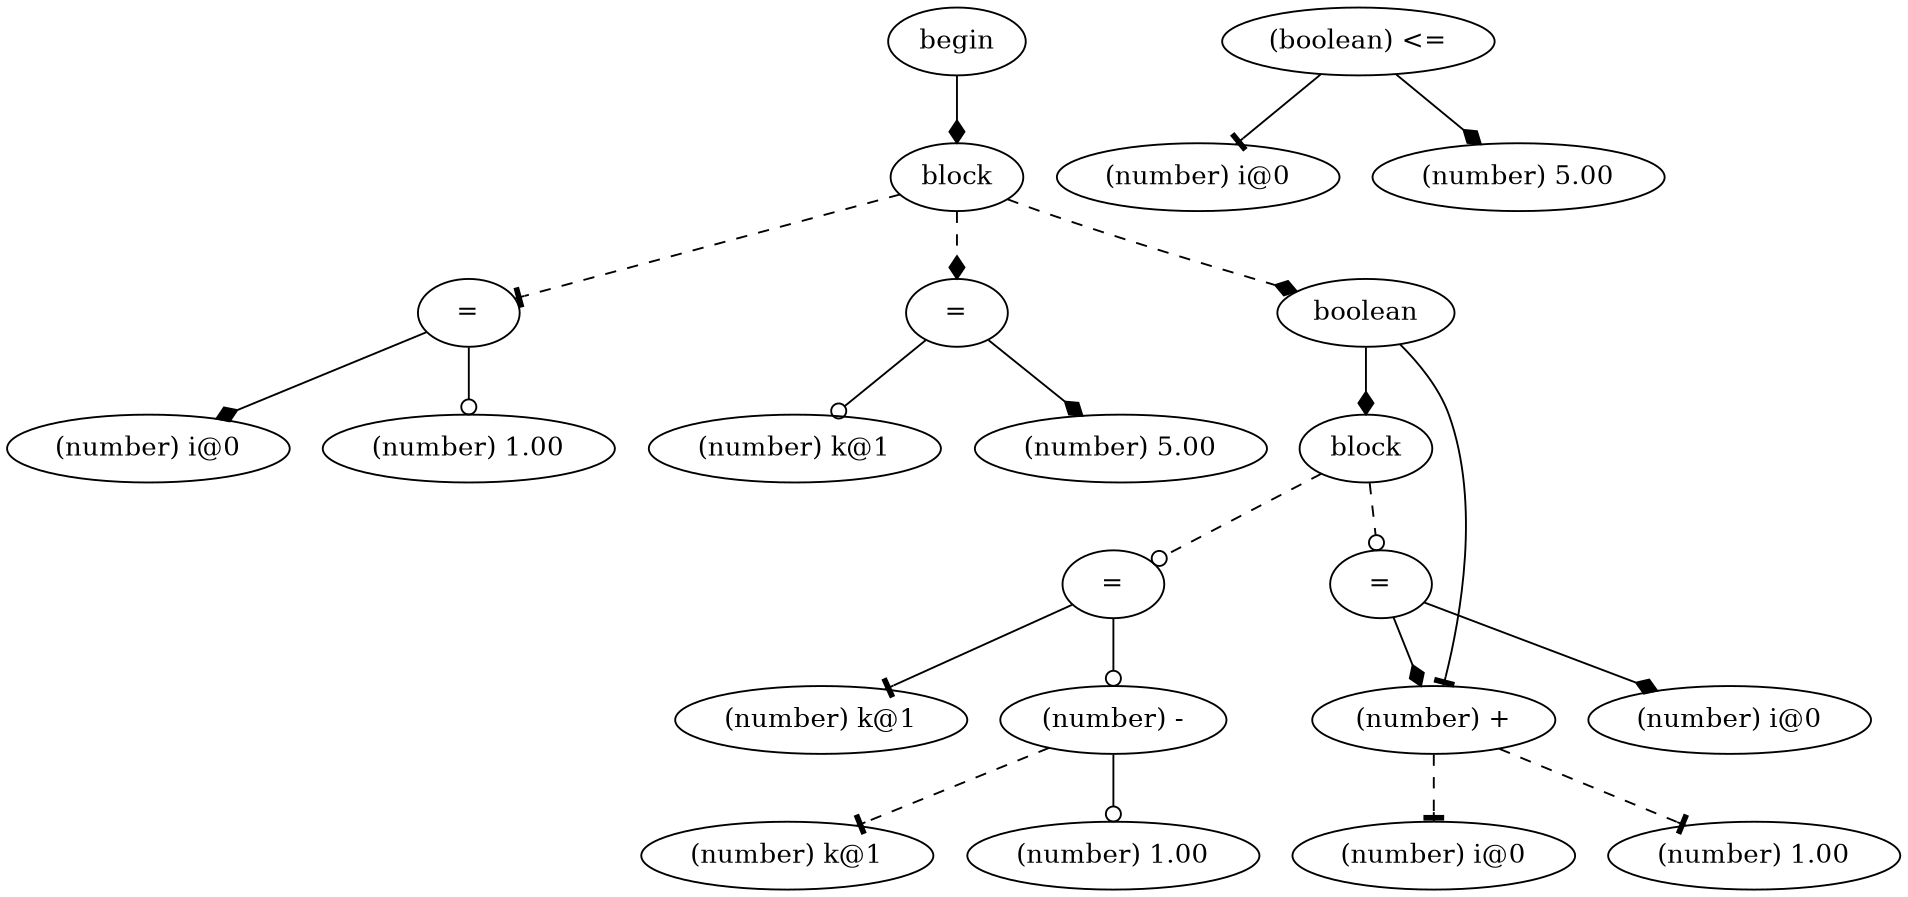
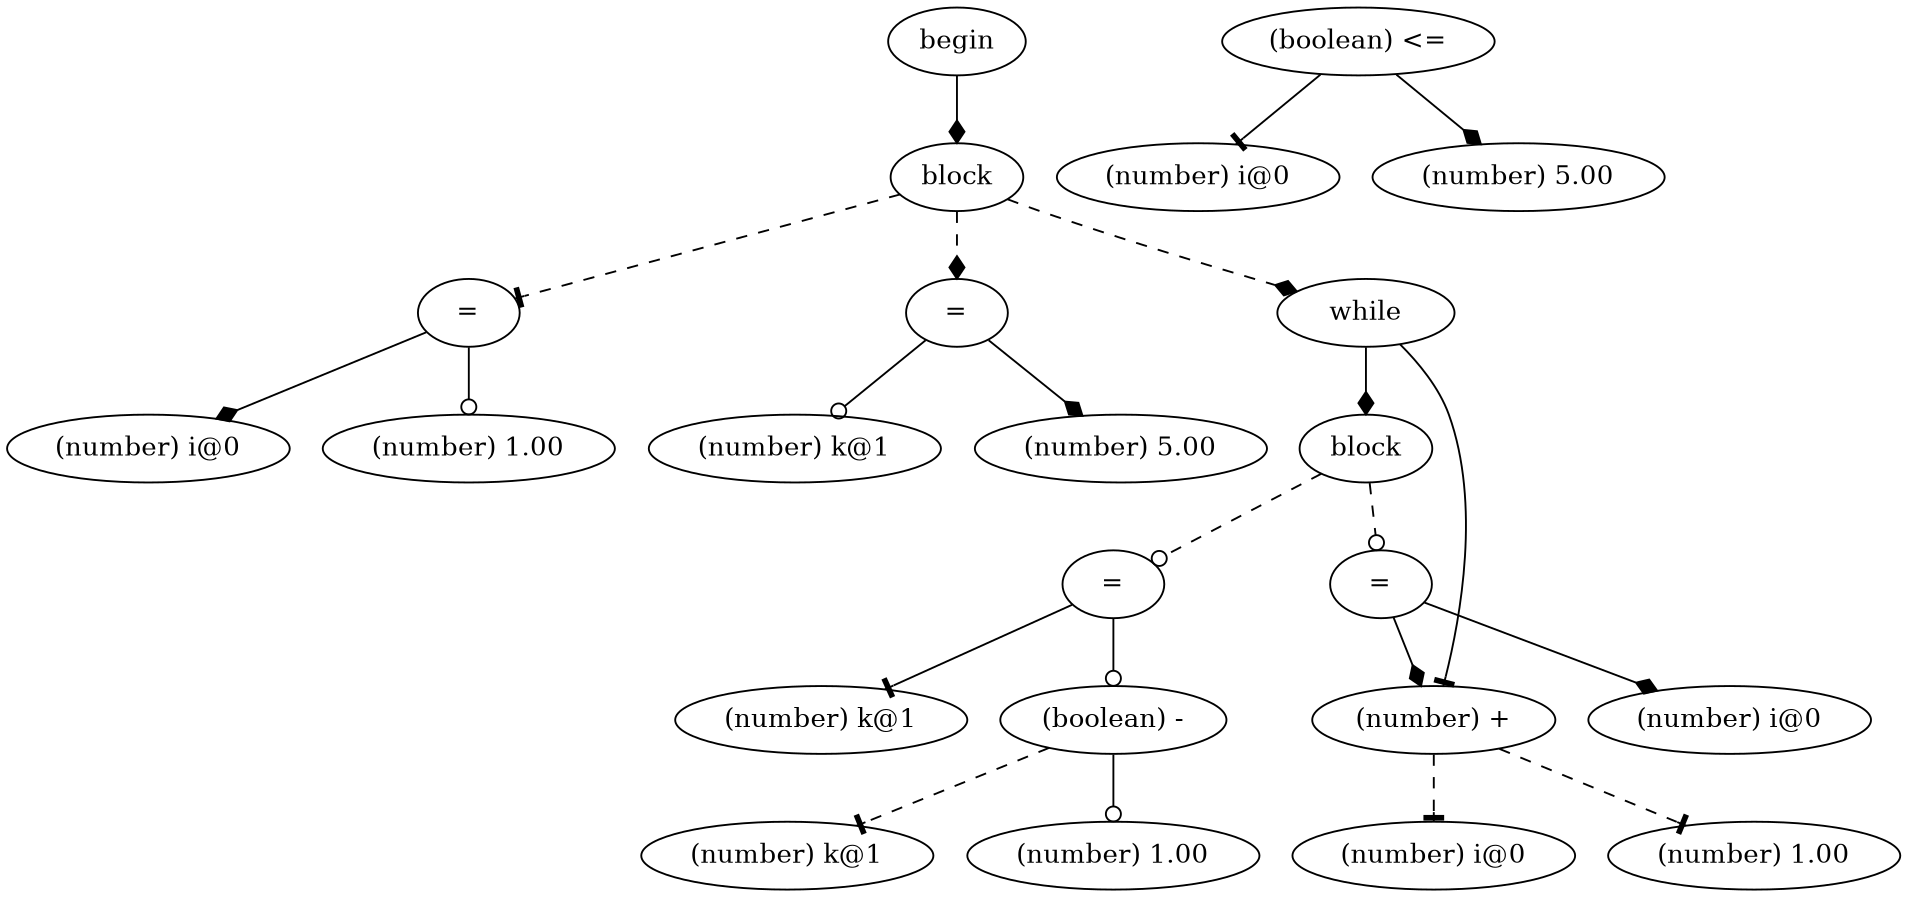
node "boolean": label "boolean" -> "while"
node "(number) -": label "(number) -" -> "(boolean) -"
